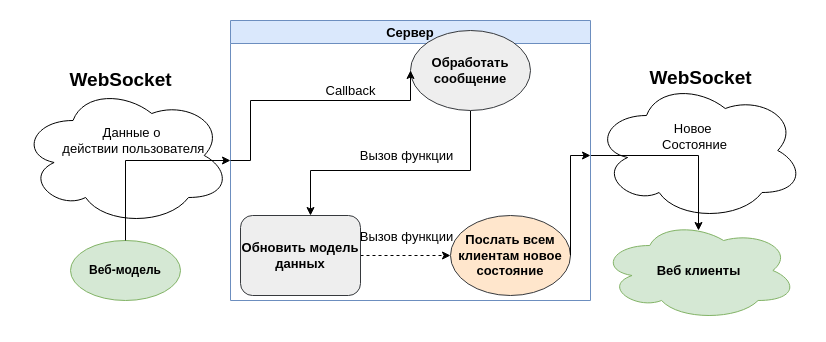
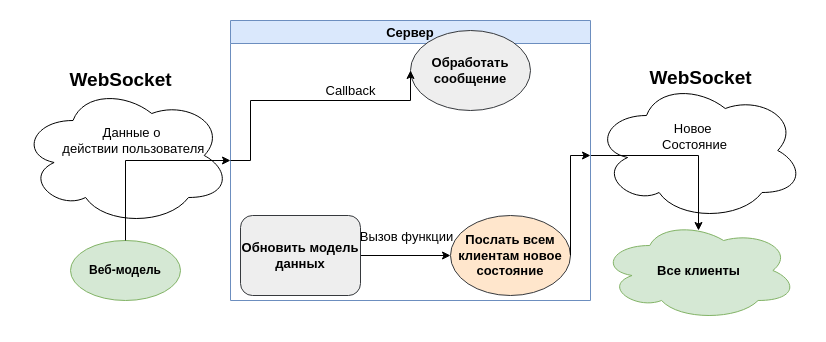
edge "Обработать сообщение" -> "Обновить модель данных": removed, label "Вызов функции"
edge "Обновить модель данных" -> "Послать всем клиентам новое состояние": style dashed -> solid
node "Веб клиенты": label "Веб клиенты" -> "Все клиенты"
